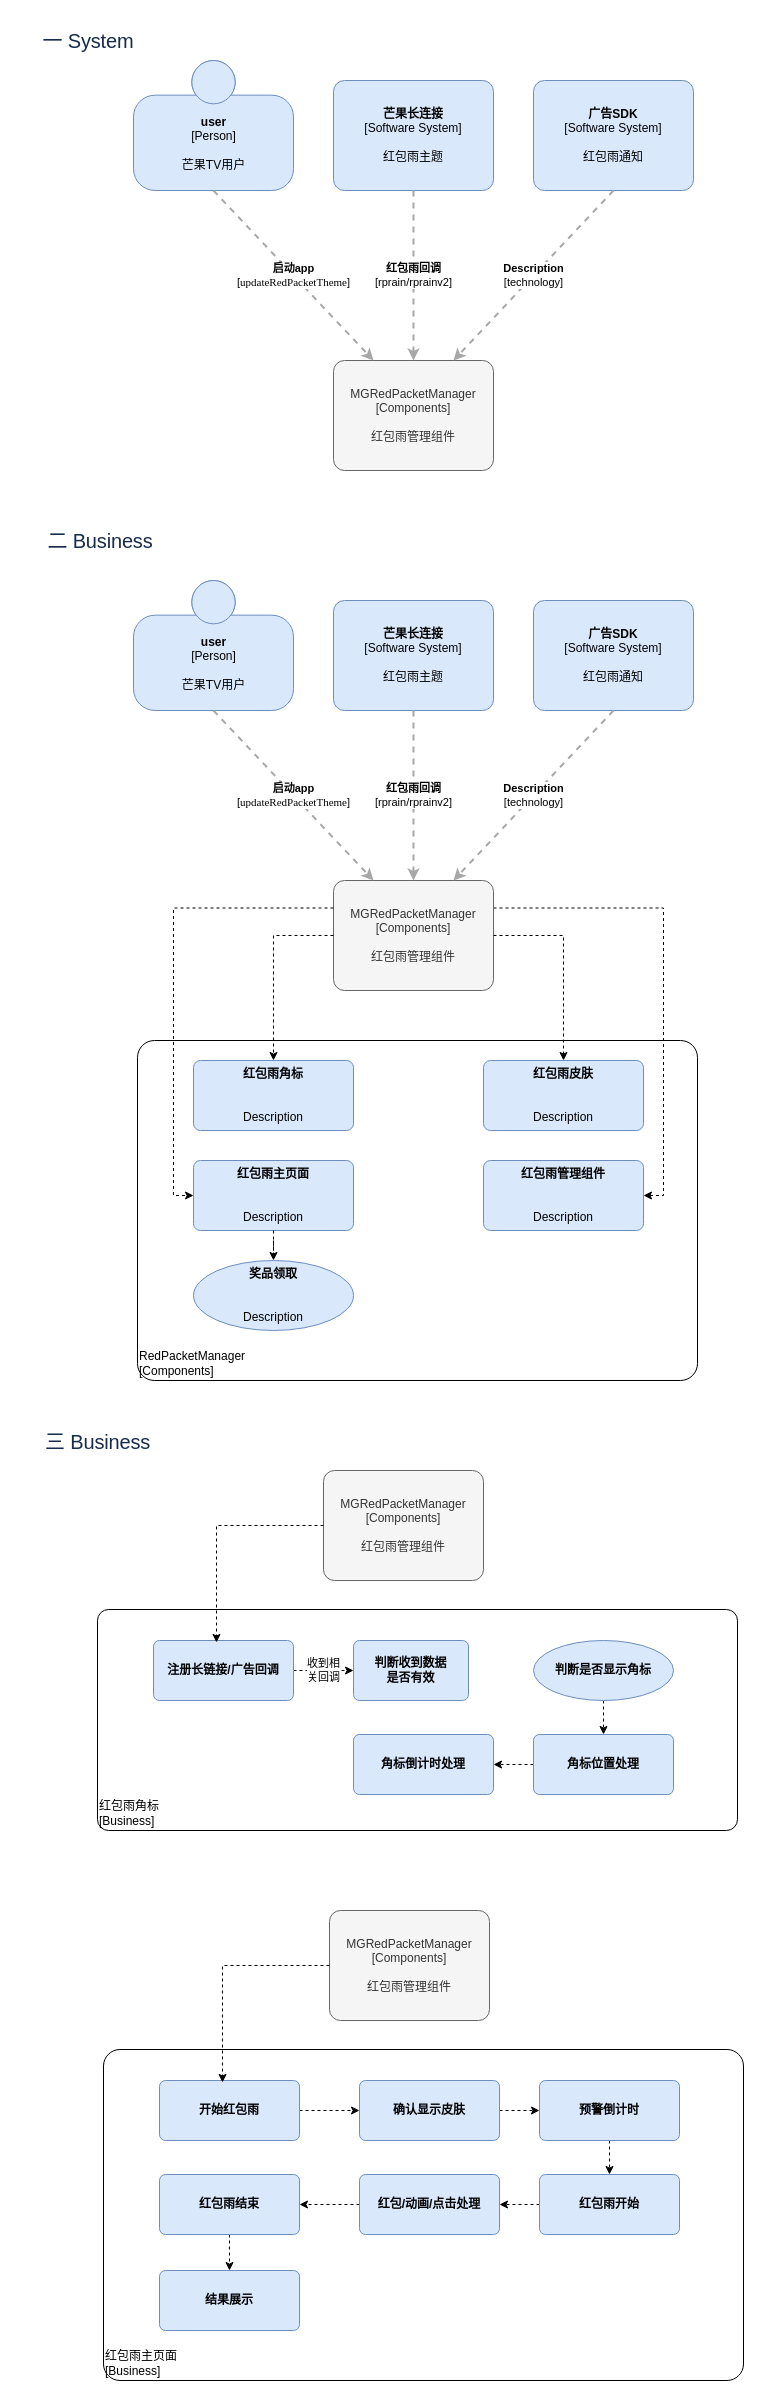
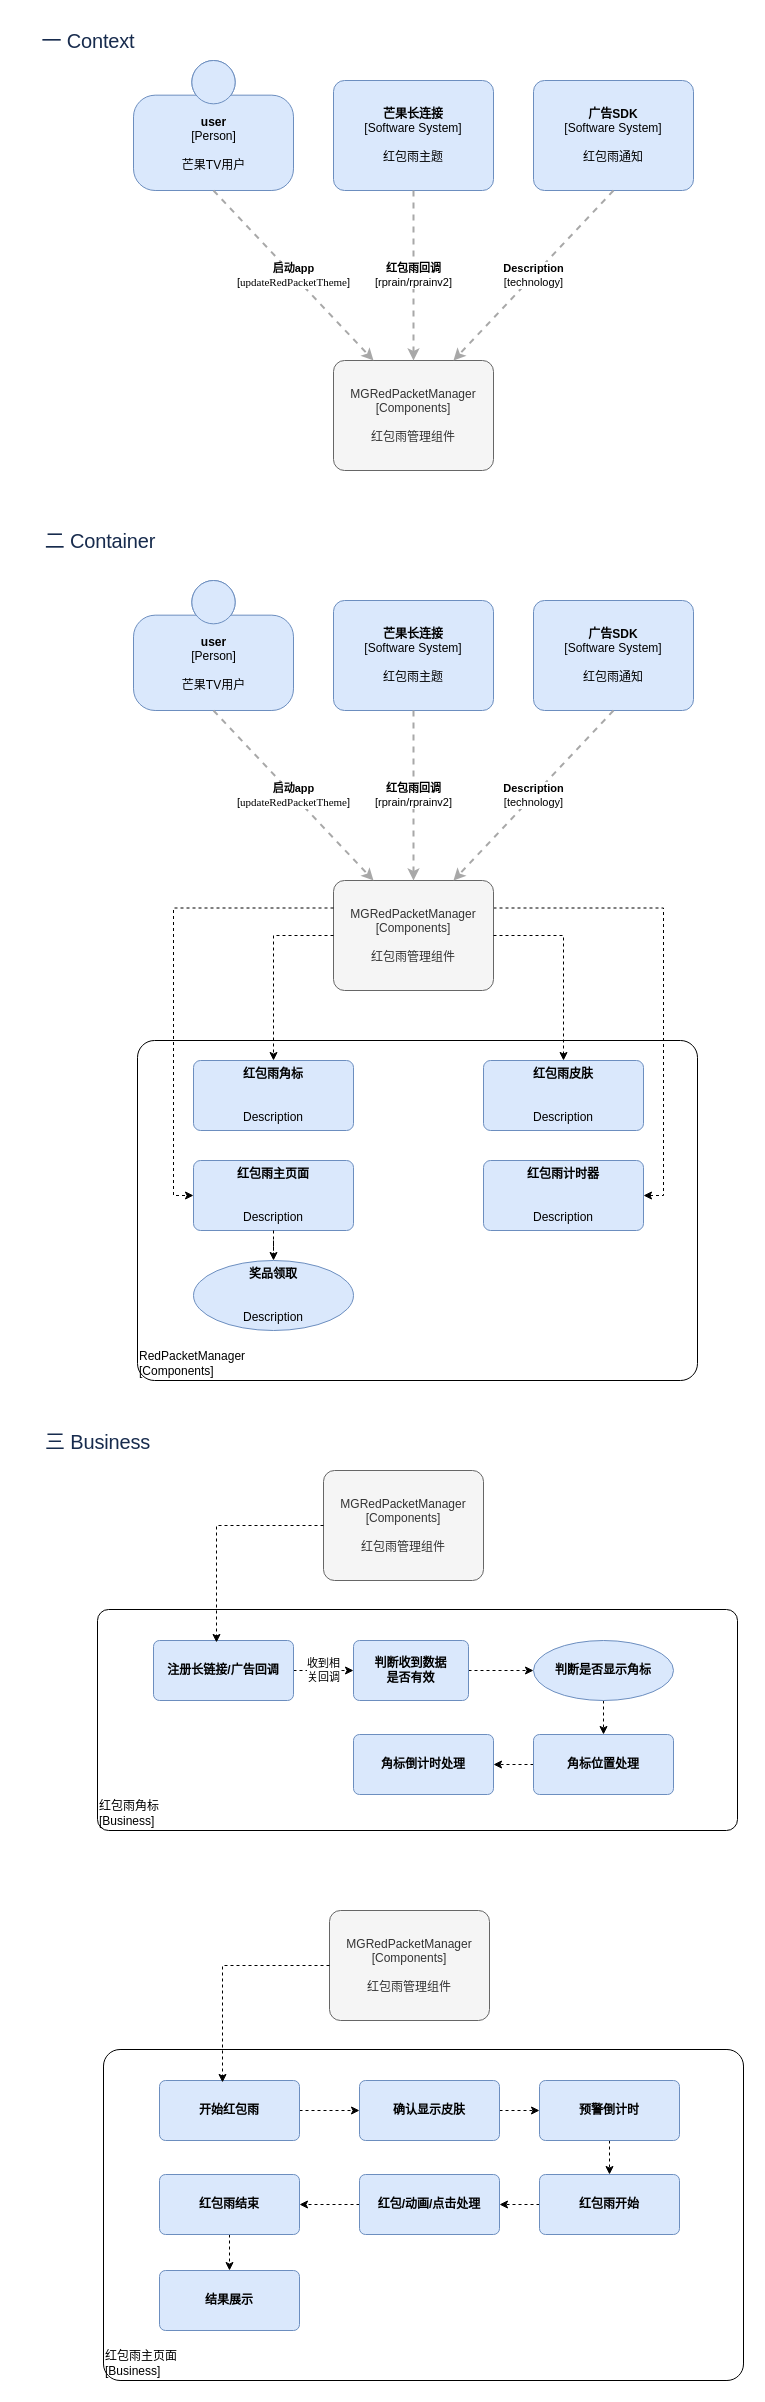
node "一 System": label "一 System" -> "一 Context"
node "二 Business": label "二 Business" -> "二 Container"
node "红包雨管理组件 Description": label "红包雨管理组件 Description" -> "红包雨计时器 Description"
edge "判断收到数据 是否有效" -> "判断是否显示角标": added
